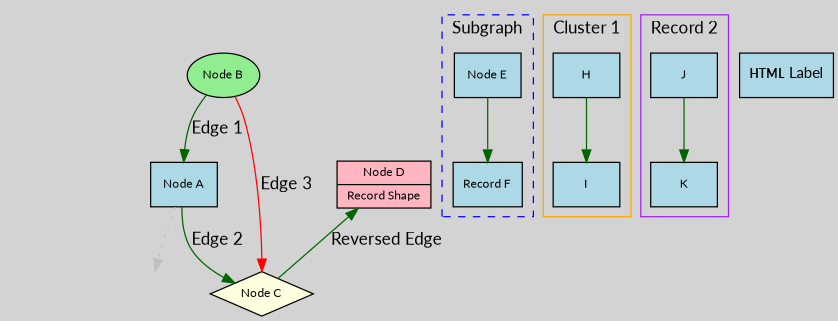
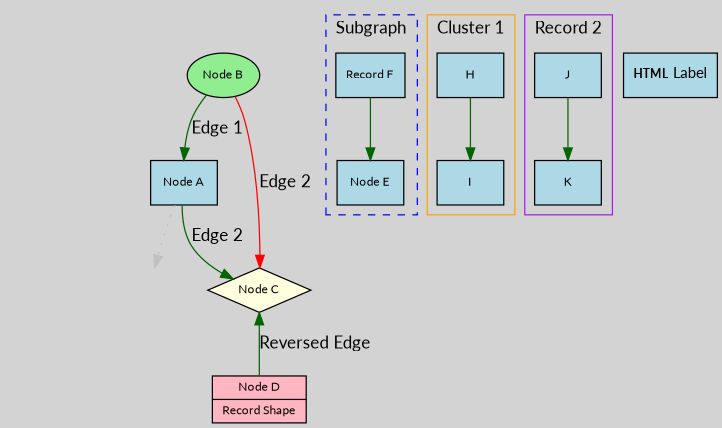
edge "Node E" -> "Record F": reversed
edge "Node B" -> "Node C": label "Edge 3" -> "Edge 2"
edge "Node C" -> "Node D": reversed
